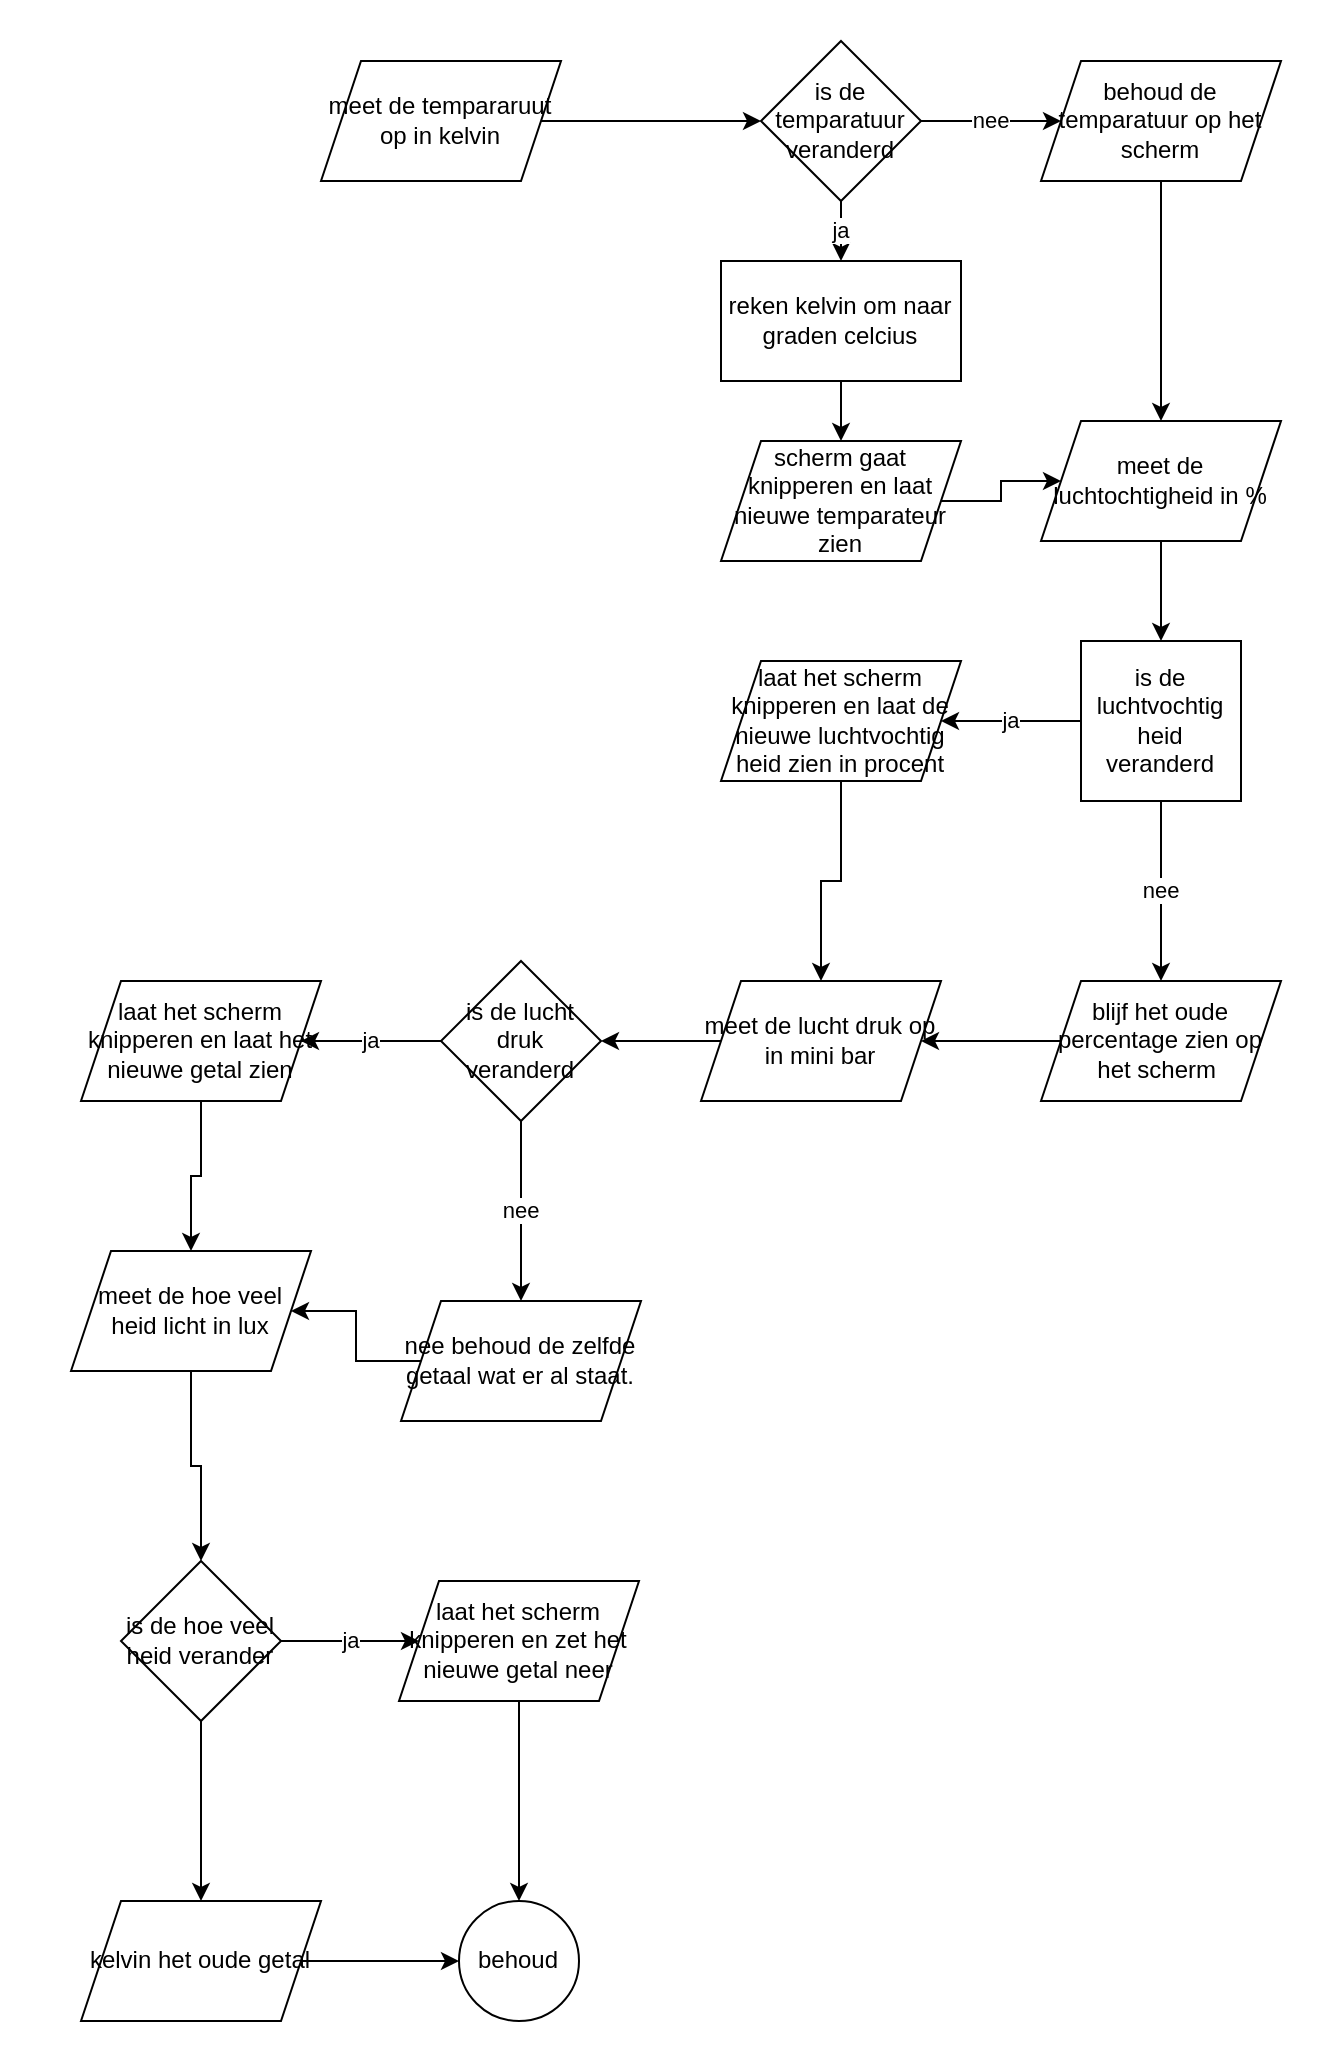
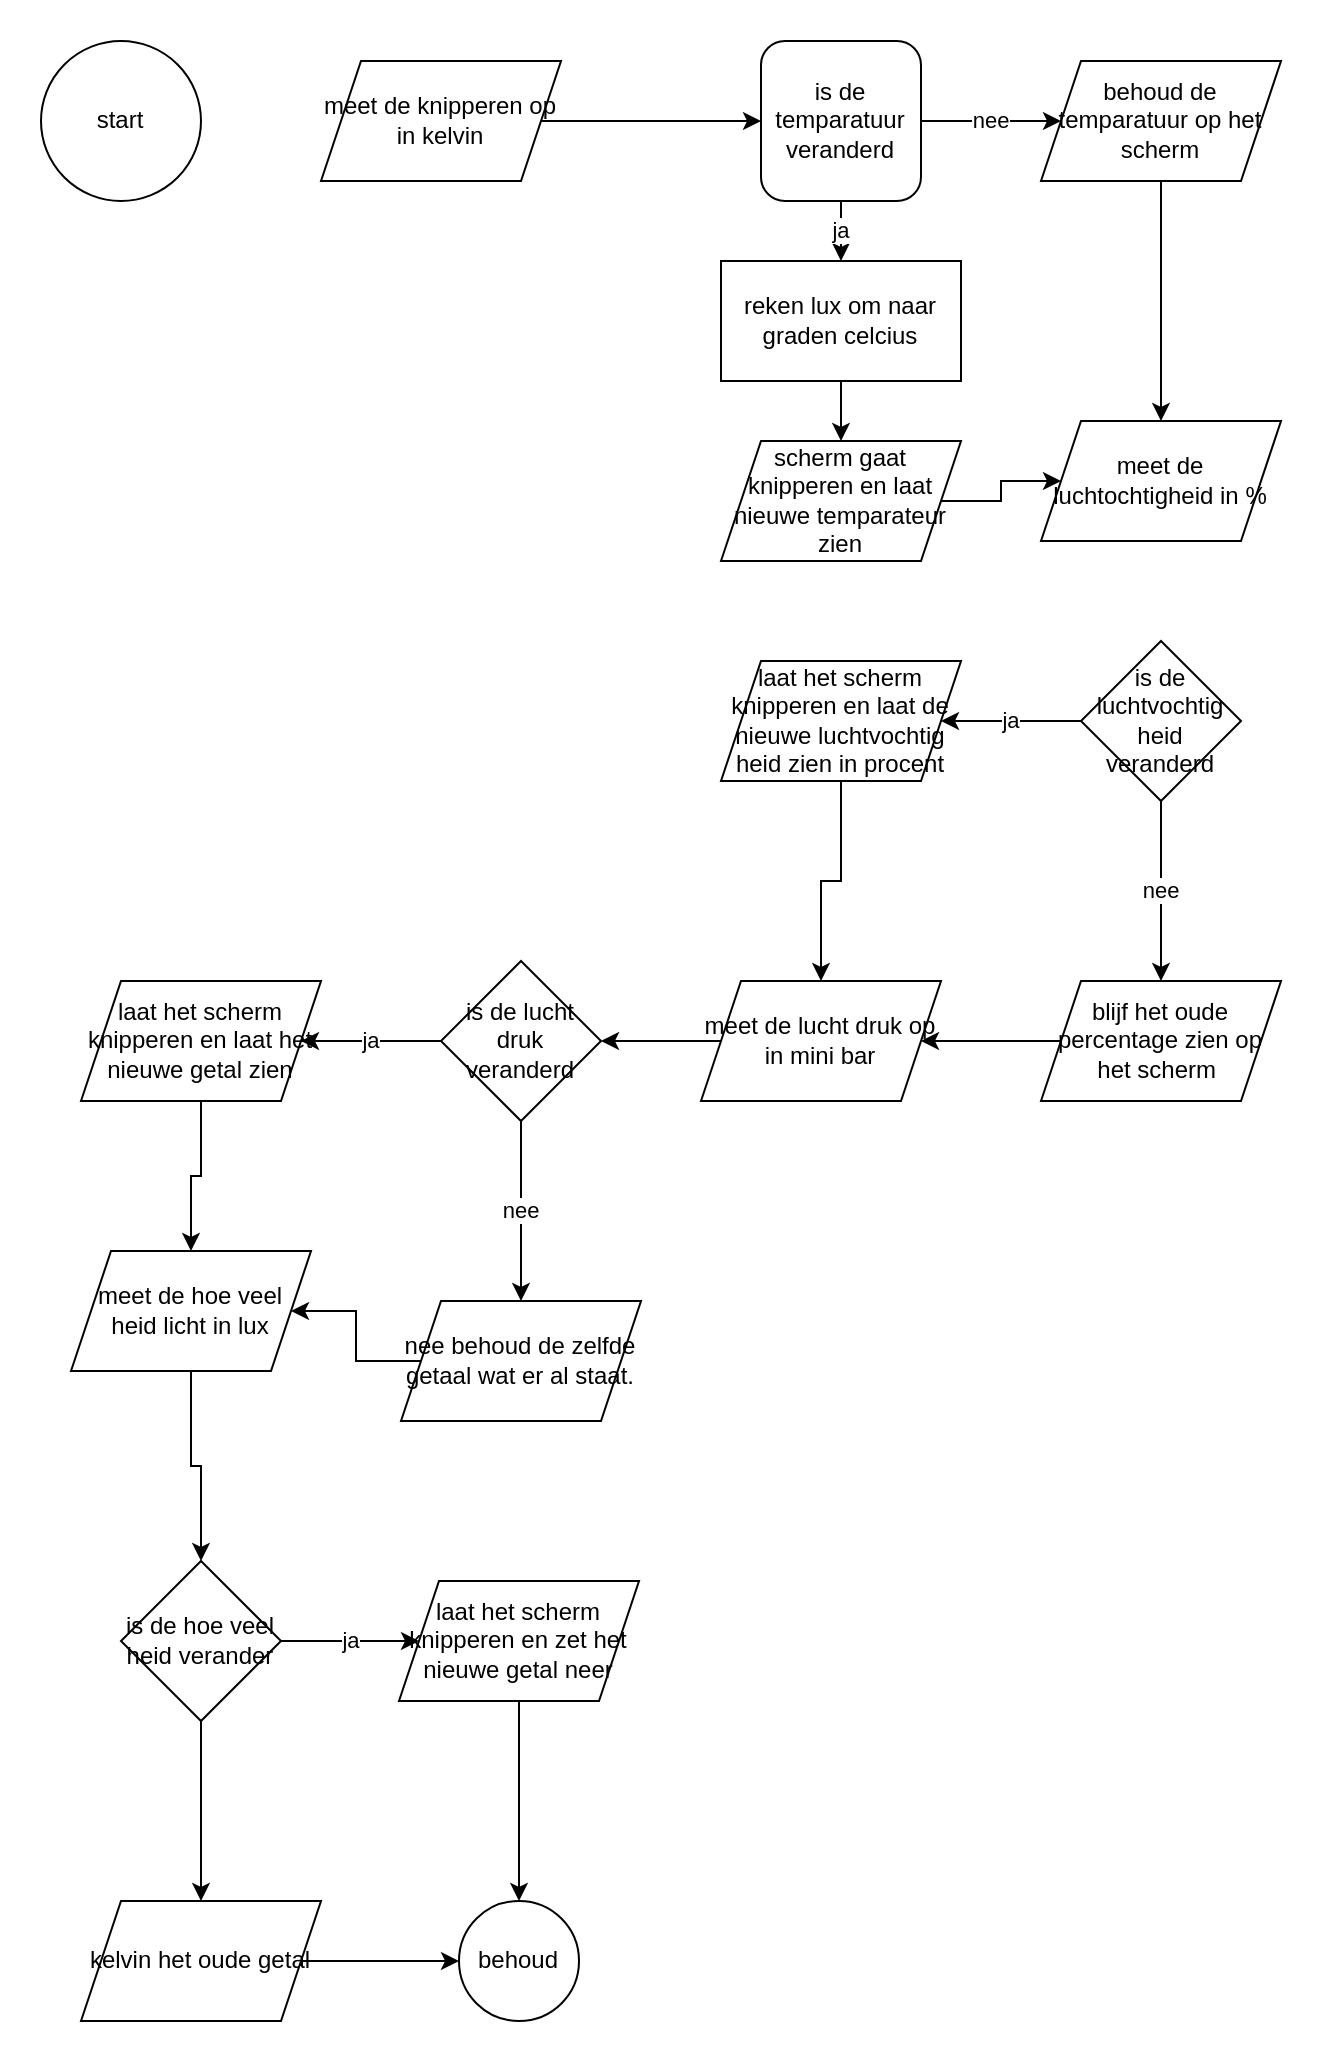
node "start": added
node "meet de tempararuut op in kelvin": label "meet de tempararuut op in kelvin" -> "meet de knipperen op in kelvin"
node "is de temparatuur veranderd": shape diamond -> rounded rectangle
node "reken kelvin om naar graden celcius": label "reken kelvin om naar graden celcius" -> "reken lux om naar graden celcius"
edge "meet de luchtochtigheid in %" -> "is de luchtvochtig heid veranderd": removed
node "is de luchtvochtig heid veranderd": shape rectangle -> diamond
